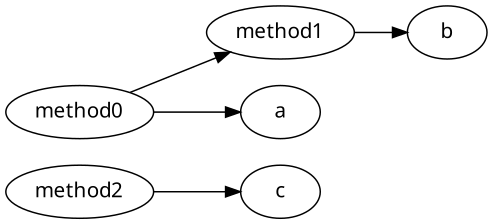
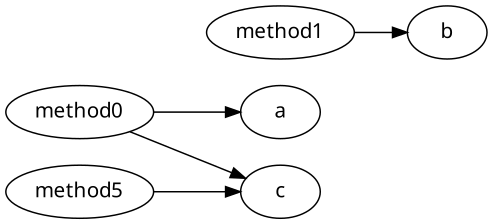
edge "method0" -> "method1": now "method0" -> "c"
node "method2": label "method2" -> "method5"
